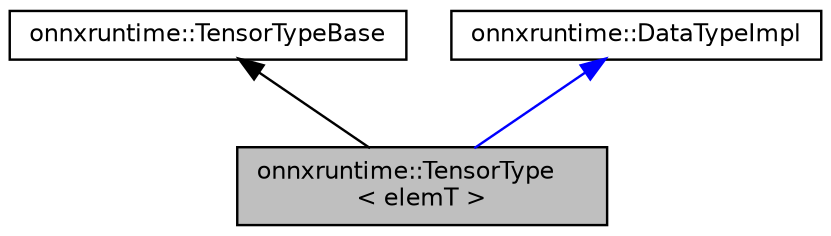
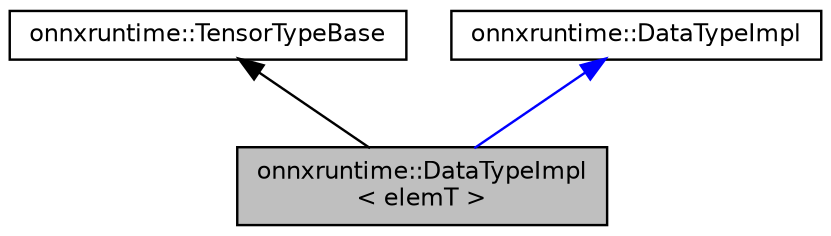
node "onnxruntime::TensorType < elemT >": label "onnxruntime::TensorType < elemT >" -> "onnxruntime::DataTypeImpl < elemT >"
